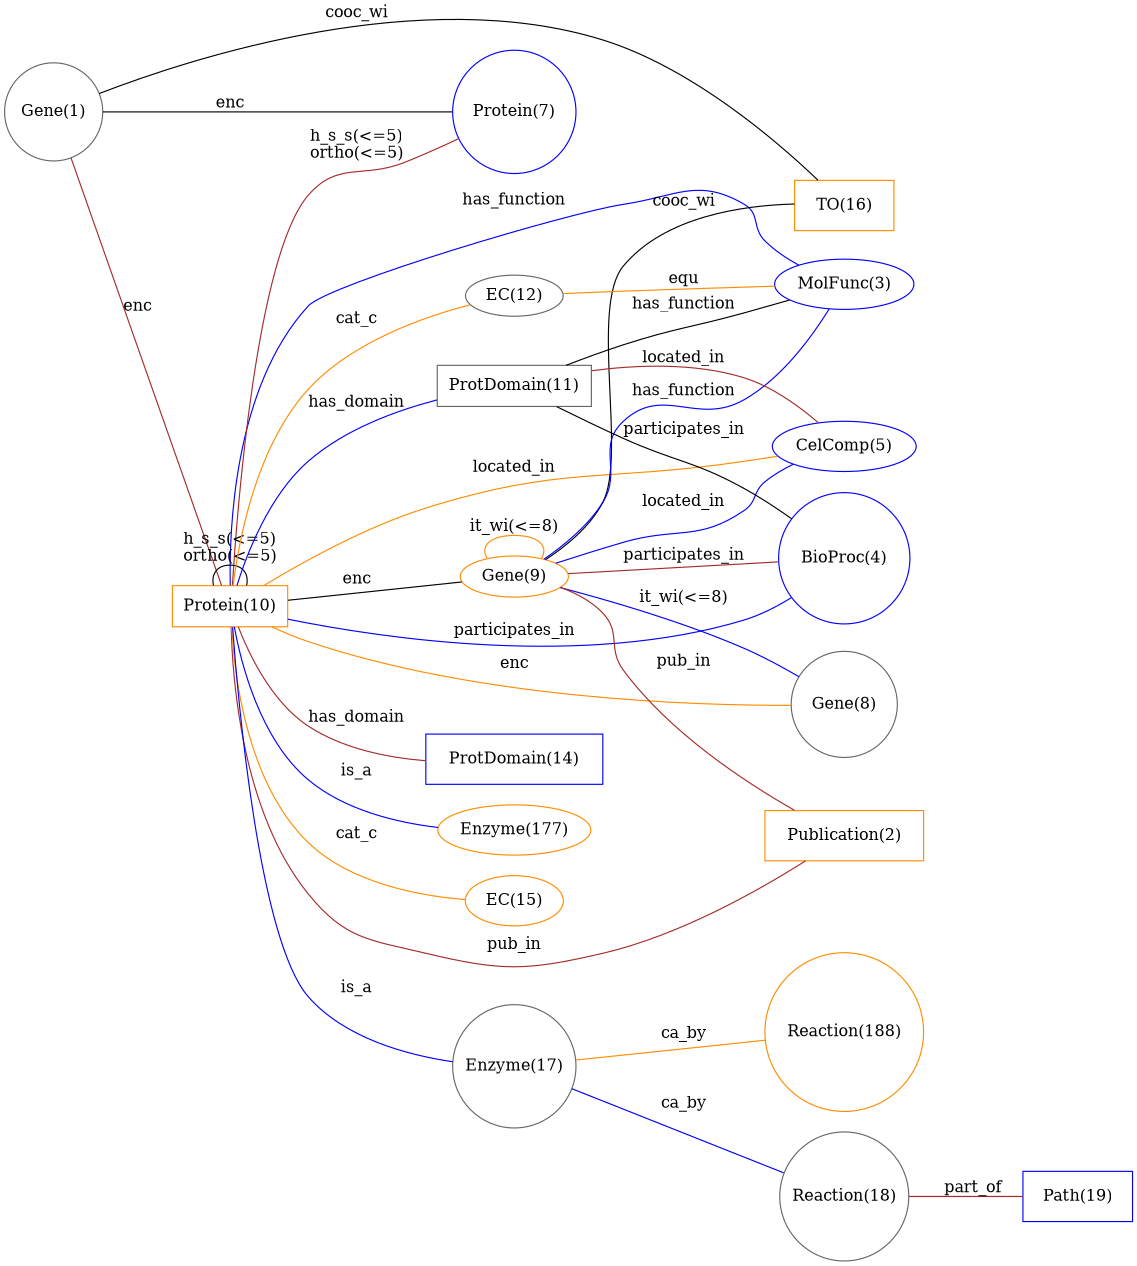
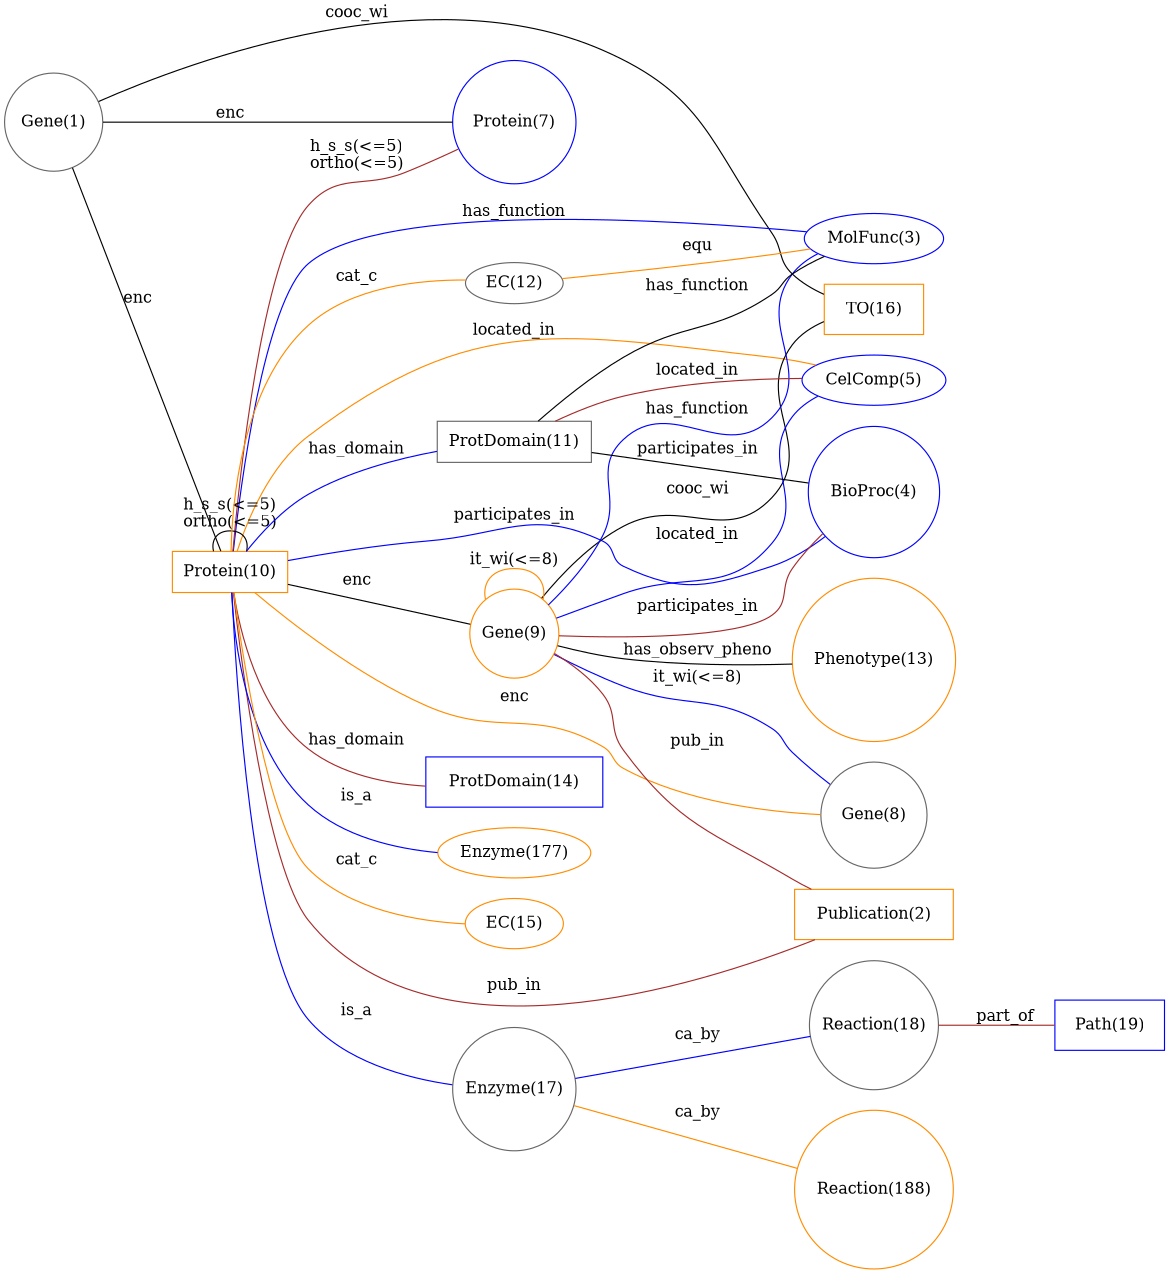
edge "Gene(1)" -- "Protein(10)": color brown -> black
node "Gene(9)": shape ellipse -> circle
node "Phenotype(13)": added
